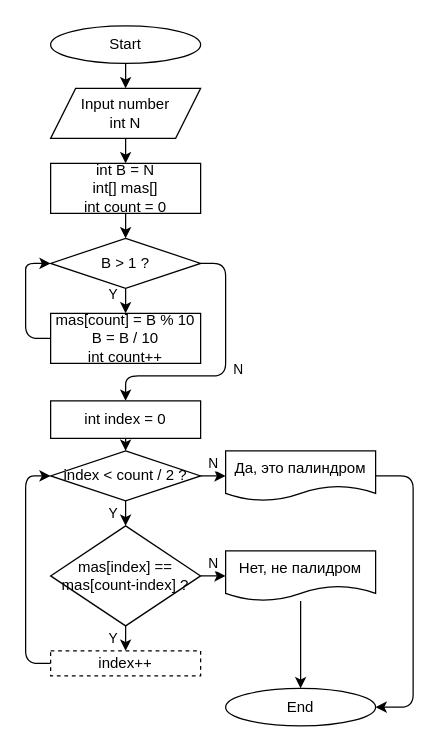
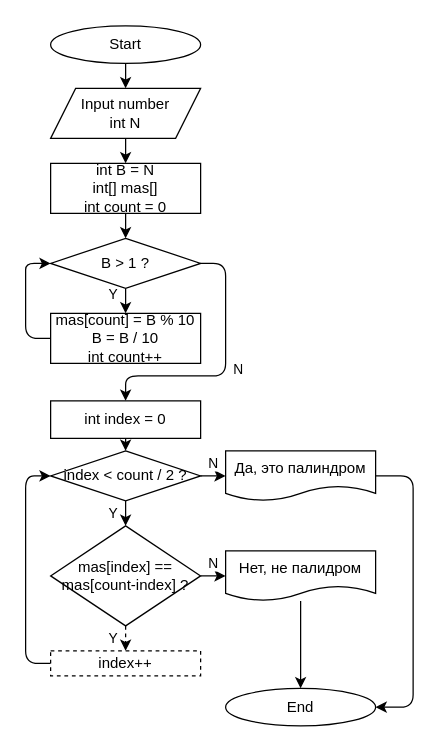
edge "mas[index] == mas[count-index] ?" -> "index++": style solid -> dashed
